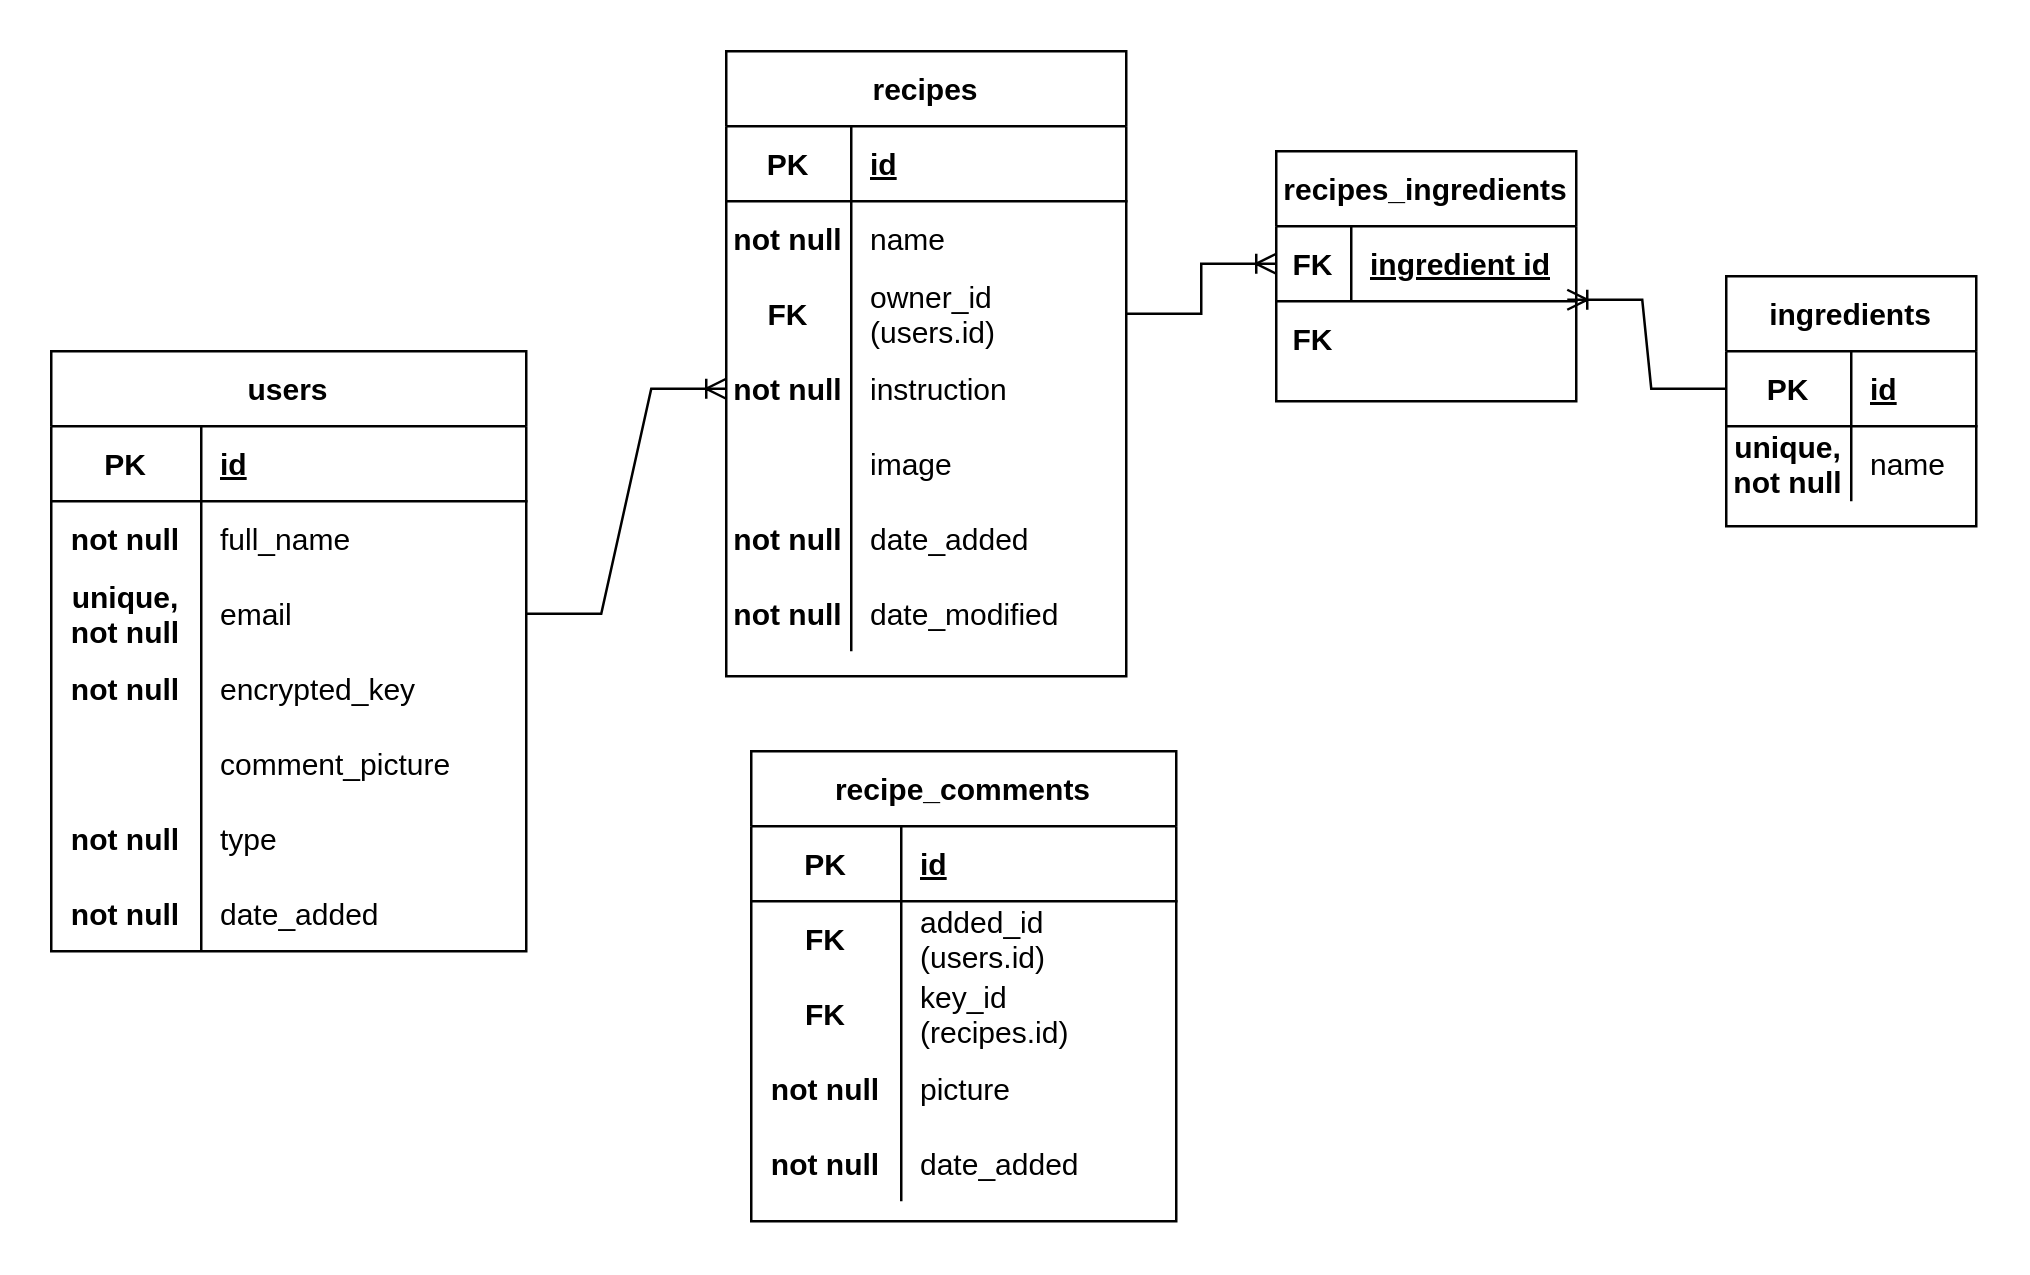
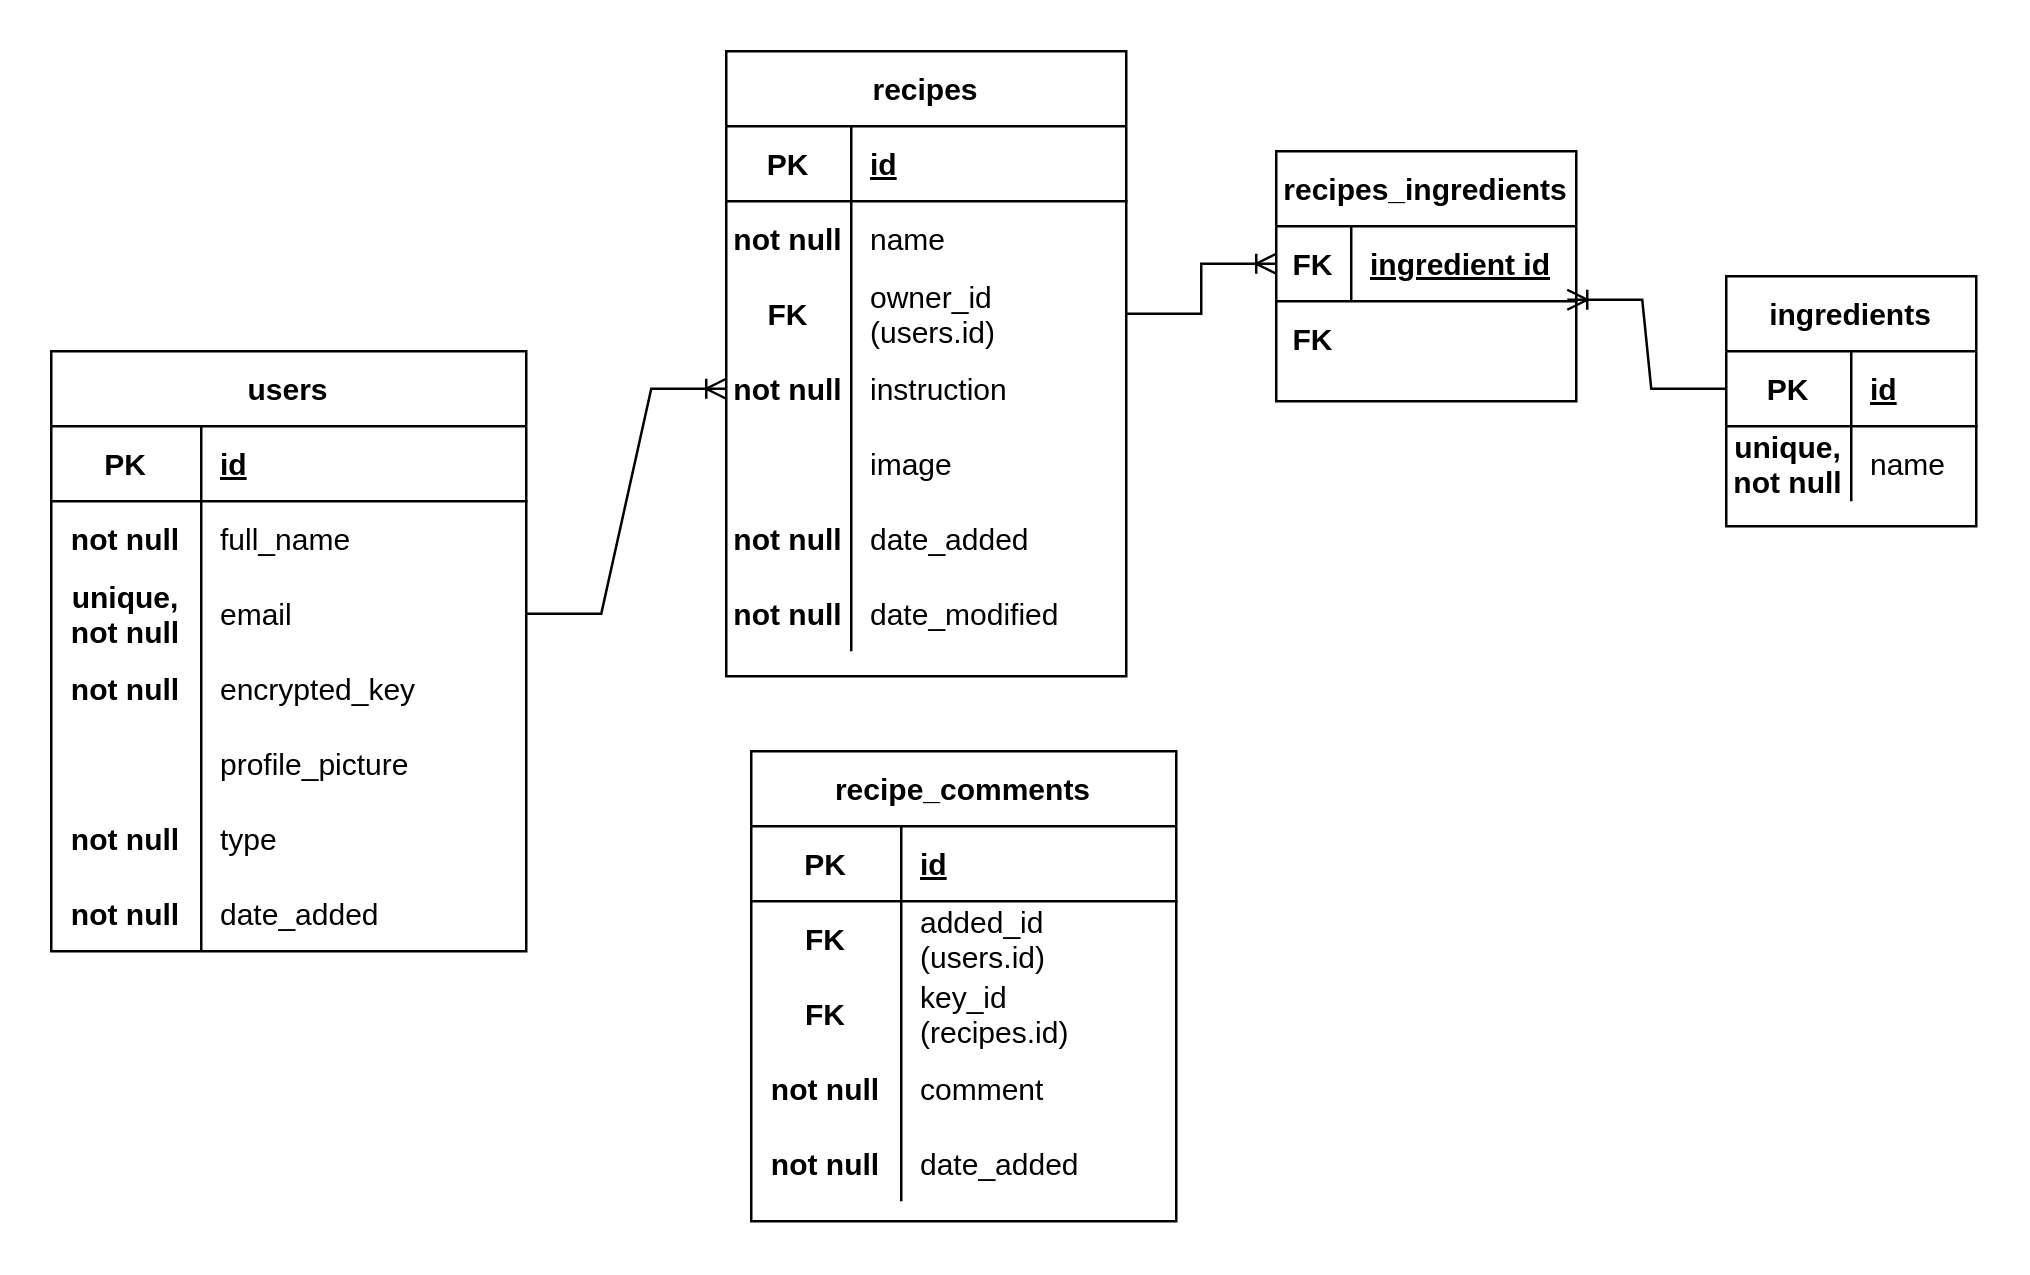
node "comment_picture": label "comment_picture" -> "profile_picture"
node "picture": label "picture" -> "comment"
